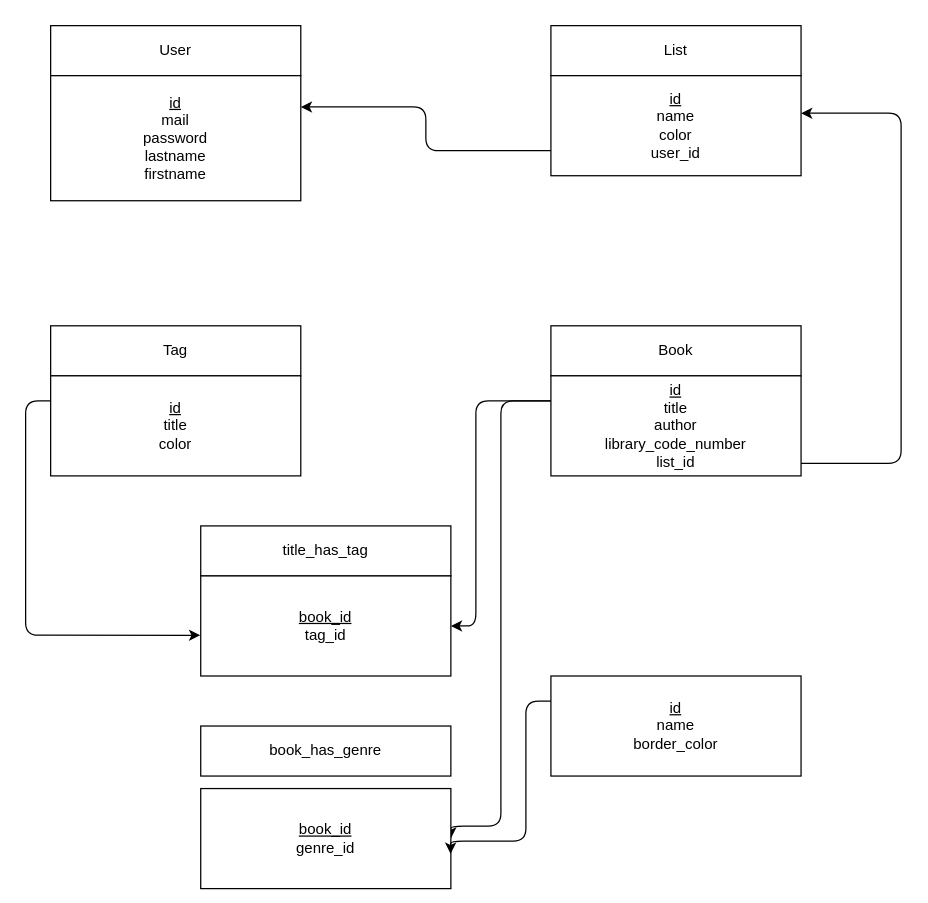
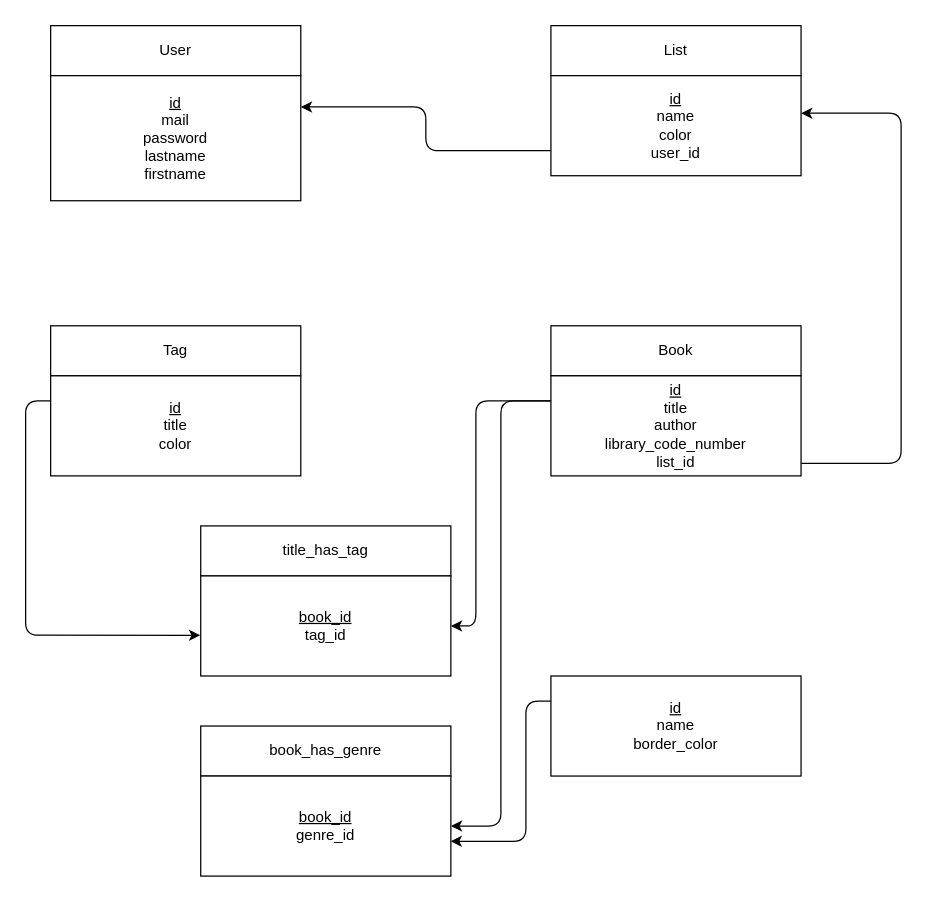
node "book_id genre_id": moved (326, 838) -> (326, 826)
